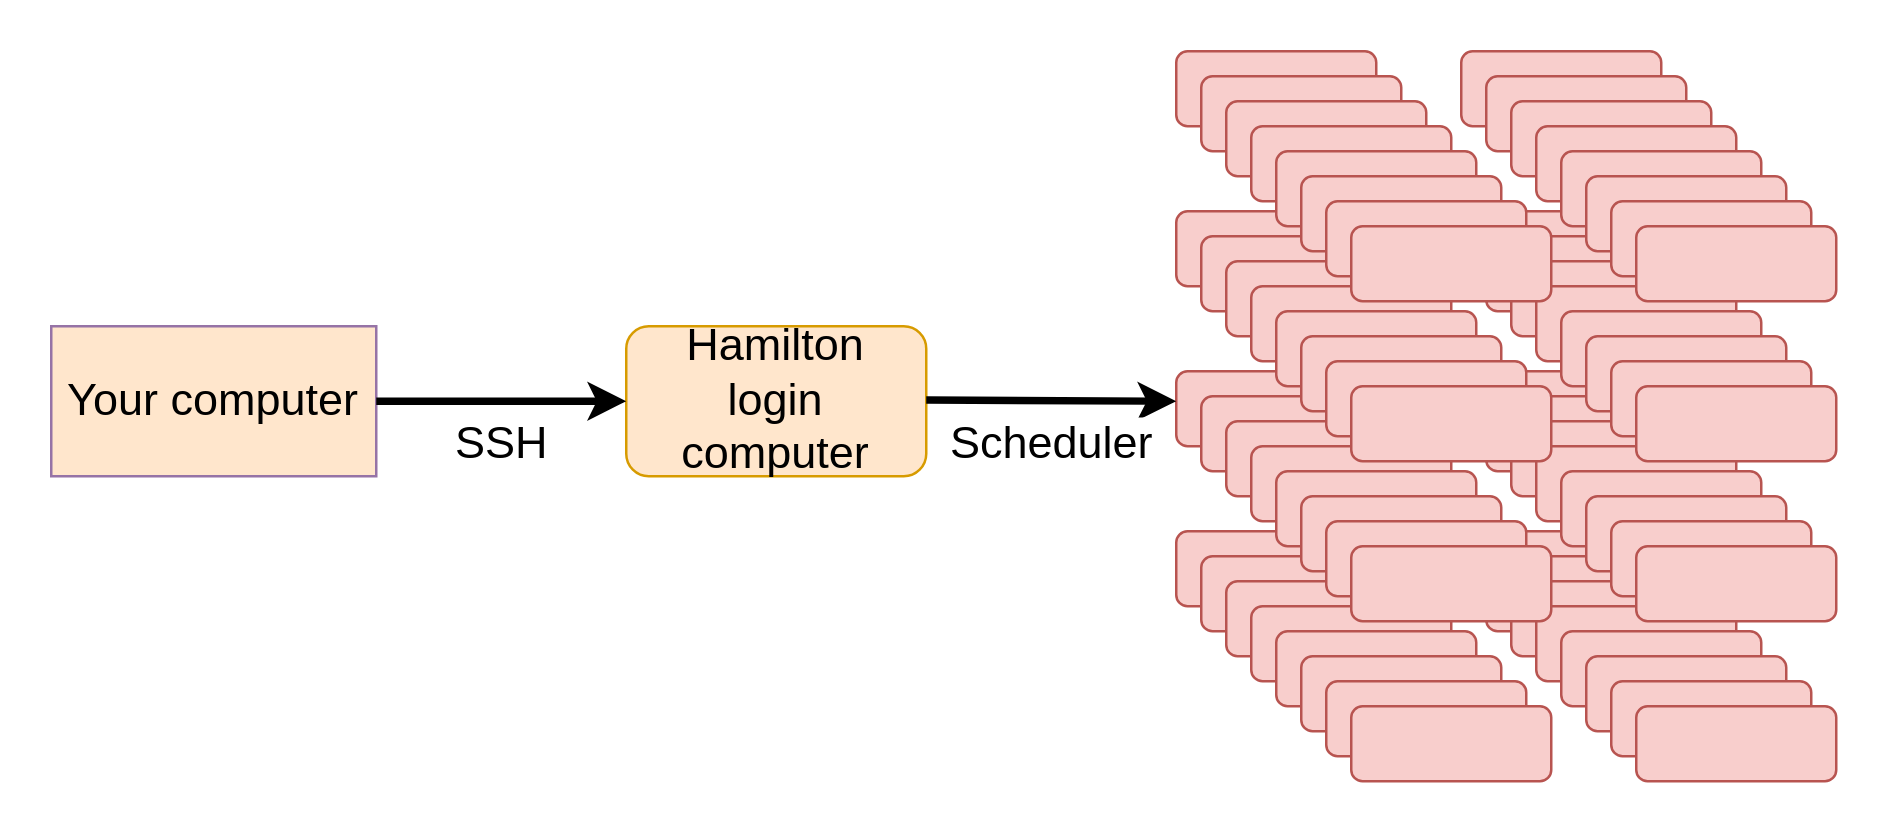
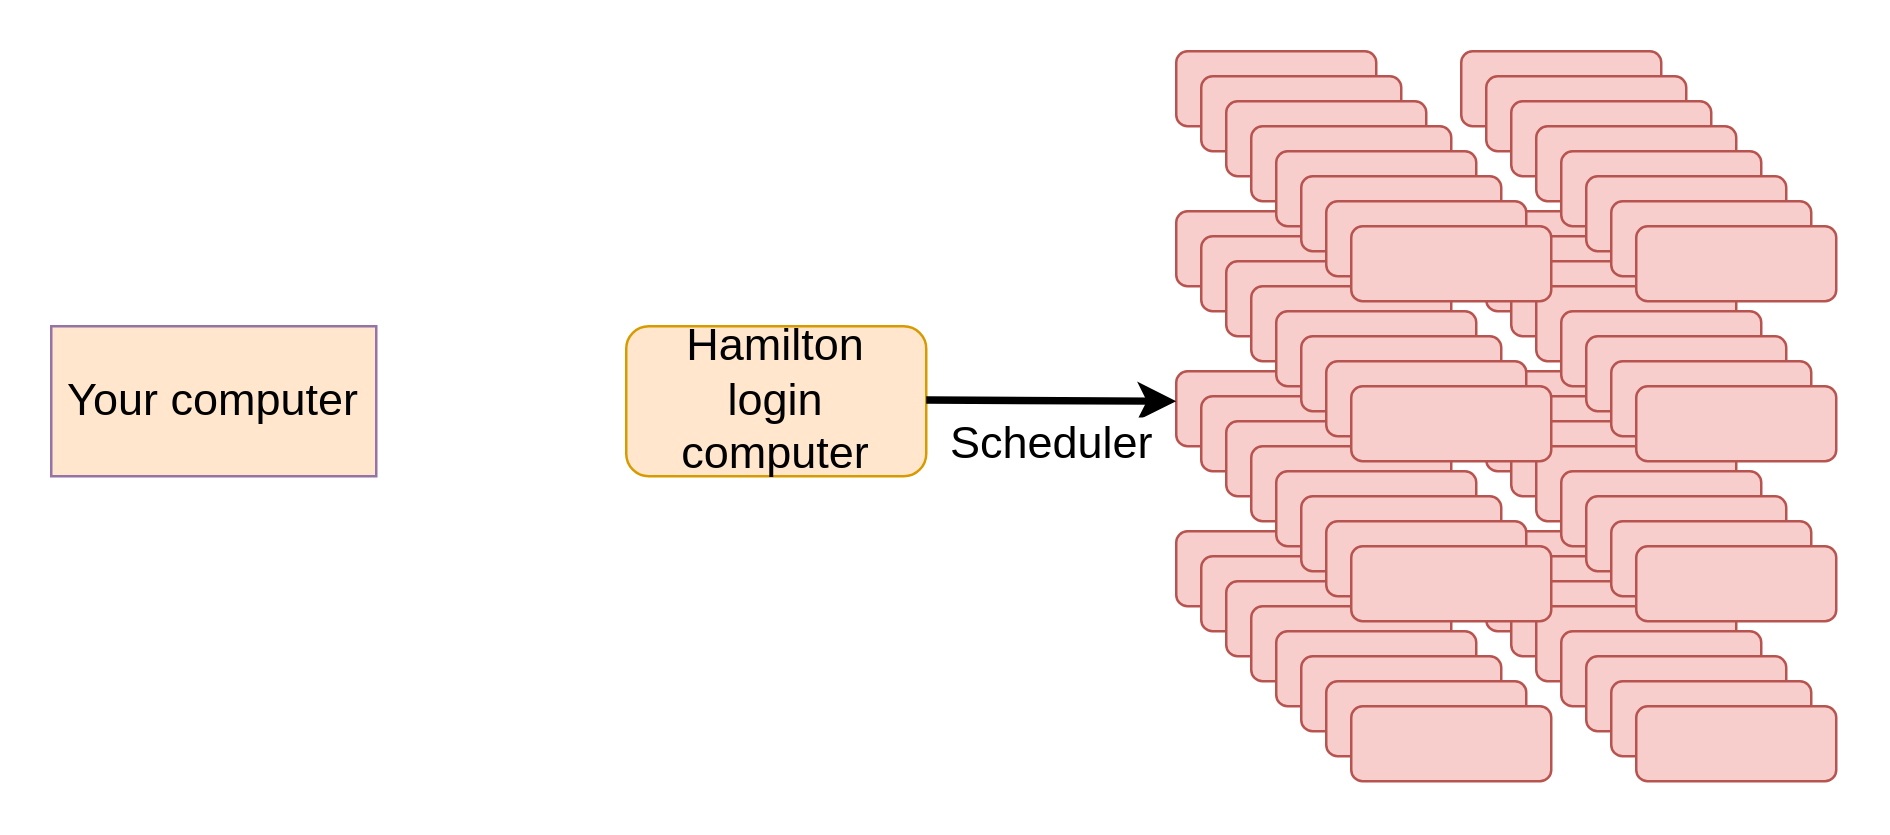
edge "Your computer" -> "Hamilton login computer": removed, label "SSH"
